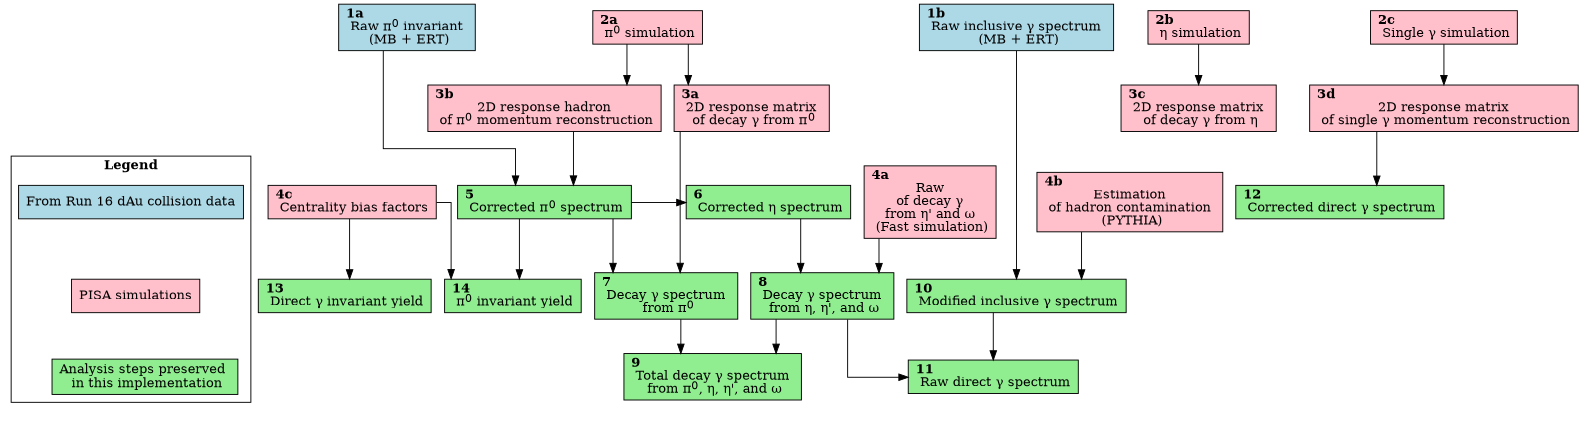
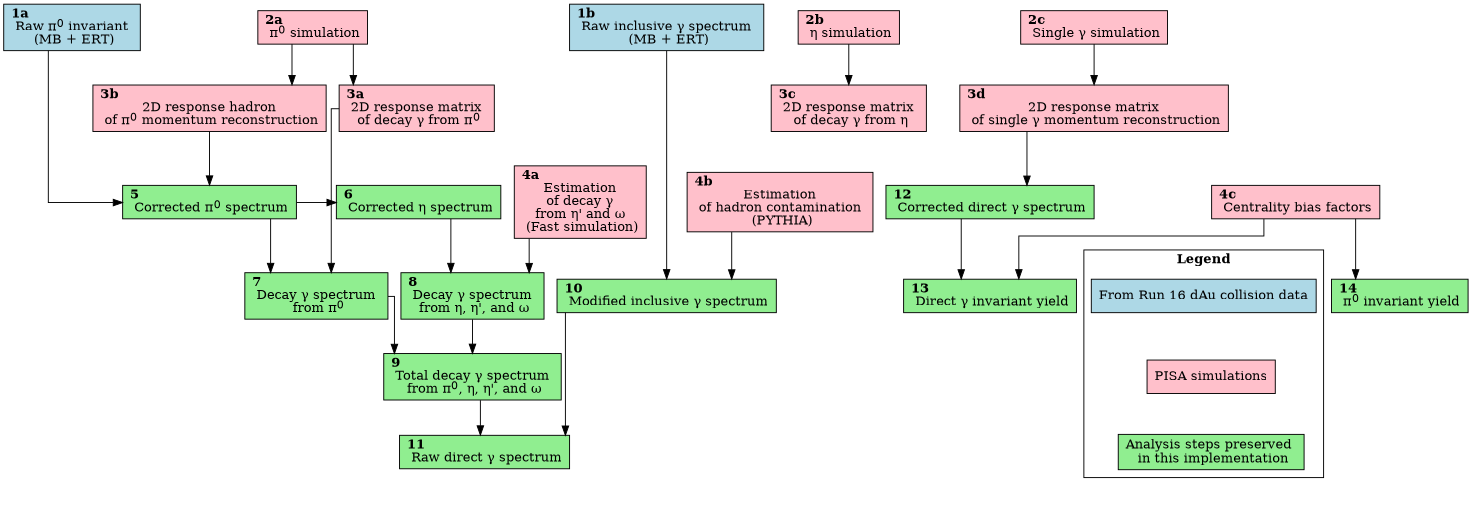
node "4a": text "Raw" -> "Estimation"
edge "5" -> "14": removed
edge "12" -> "13": added
edge "8" -> "11": now "9" -> "11"
